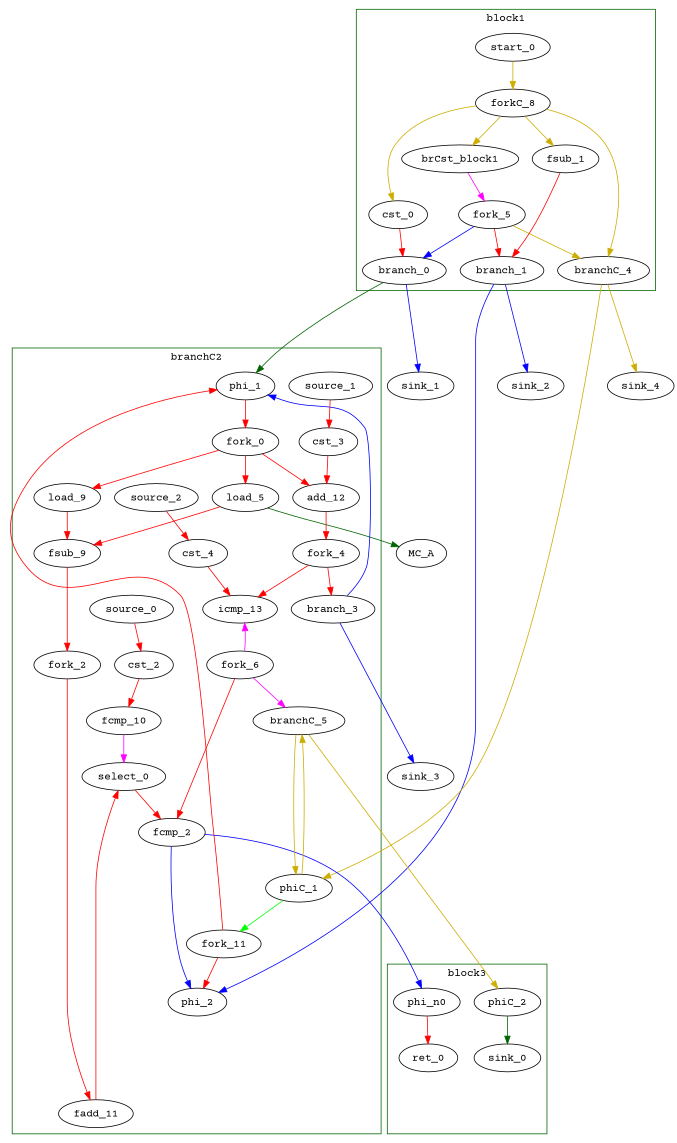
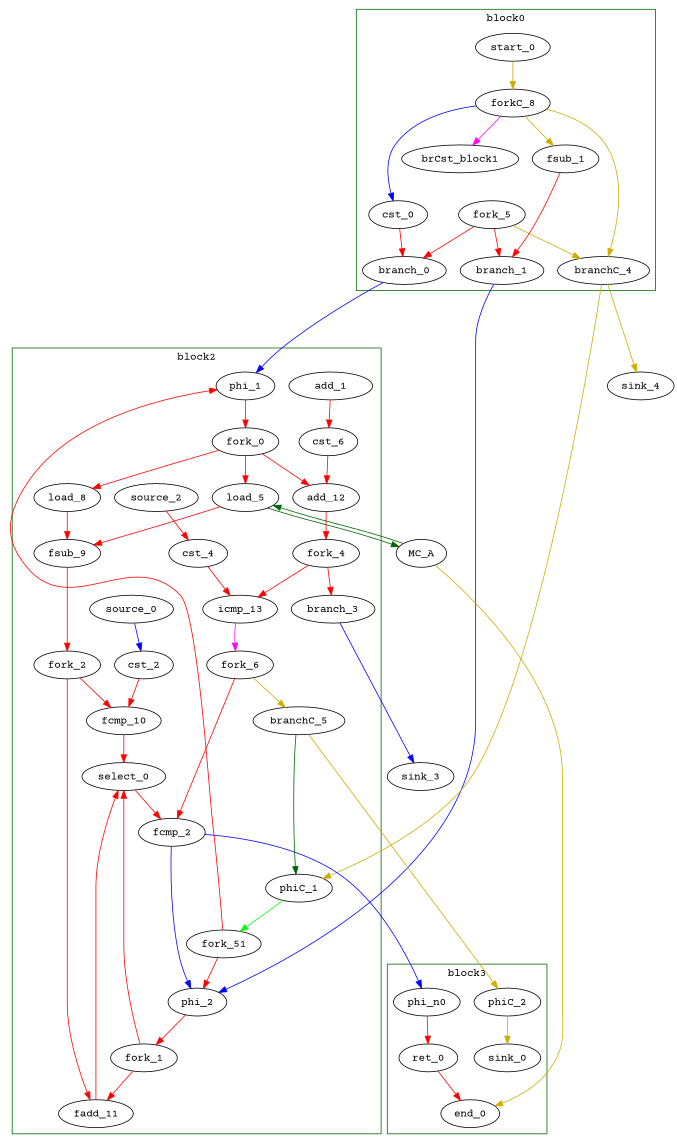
cluster "block1": label "block1" -> "block0"
edge "forkC_8" -> "brCst_block1": color gold3 -> magenta
edge "forkC_8" -> "cst_0": color gold3 -> blue
edge "brCst_block1" -> "fork_5": removed
edge "fork_5" -> "branch_0": color blue -> red
edge "branch_0" -> "phi_1": color darkgreen -> blue
cluster "branchC2": label "branchC2" -> "block2"
node "source_1": label "source_1" -> "add_1"
node "sink_1": removed
node "sink_2": removed
node "cst_3": label "cst_3" -> "cst_6"
edge "branch_3" -> "phi_1": removed
node "load_9": label "load_9" -> "load_8"
edge "MC_A" -> "load_5": added
edge "source_0" -> "cst_2": color red -> blue
edge "fork_6" -> "icmp_13": reversed
edge "fork_2" -> "fcmp_10": added
edge "fork_6" -> "branchC_5": color magenta -> gold3
edge "fcmp_10" -> "select_0": color magenta -> red
edge "branchC_5" -> "phiC_1": color gold3 -> darkgreen
edge "phiC_1" -> "branchC_5": removed
node "fork_11": label "fork_11" -> "fork_51"
edge "phiC_2" -> "sink_0": color darkgreen -> gold3
node "fork_1": added
node "end_0": added
